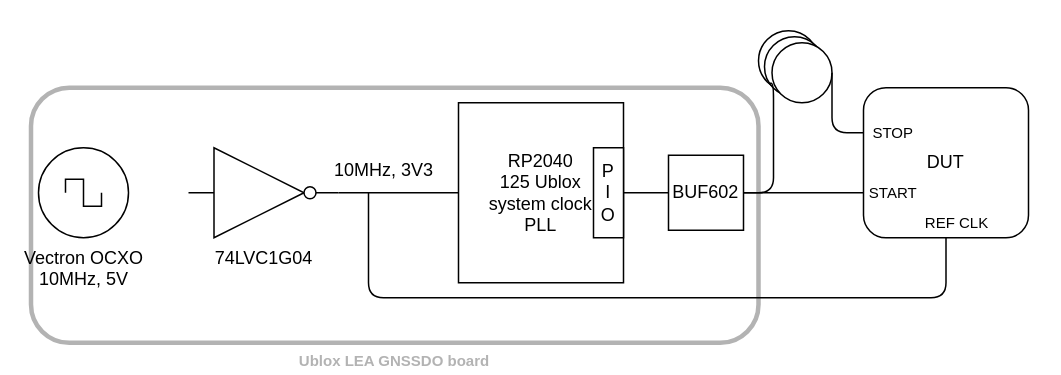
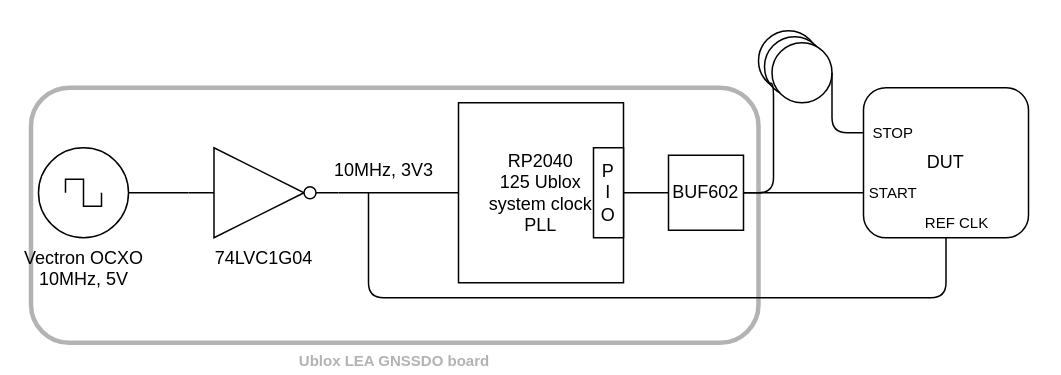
edge "Vectron OCXO 10MHz, 5V" -- "74LVC1G04": added
